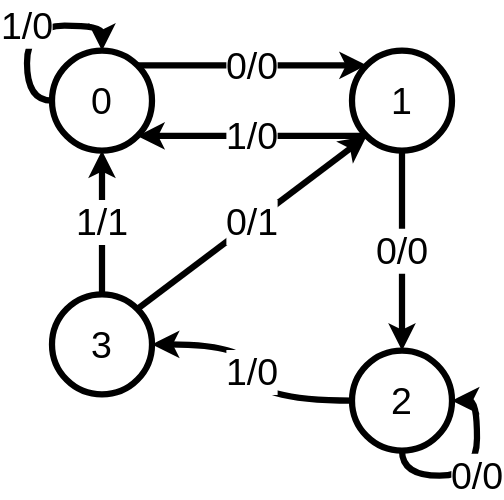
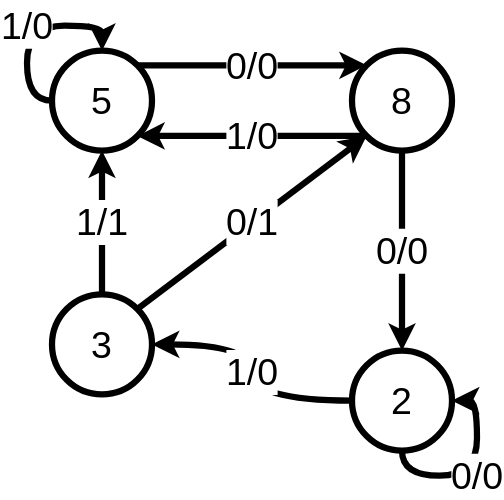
node "0": label "0" -> "5"
node "1": label "1" -> "8"
